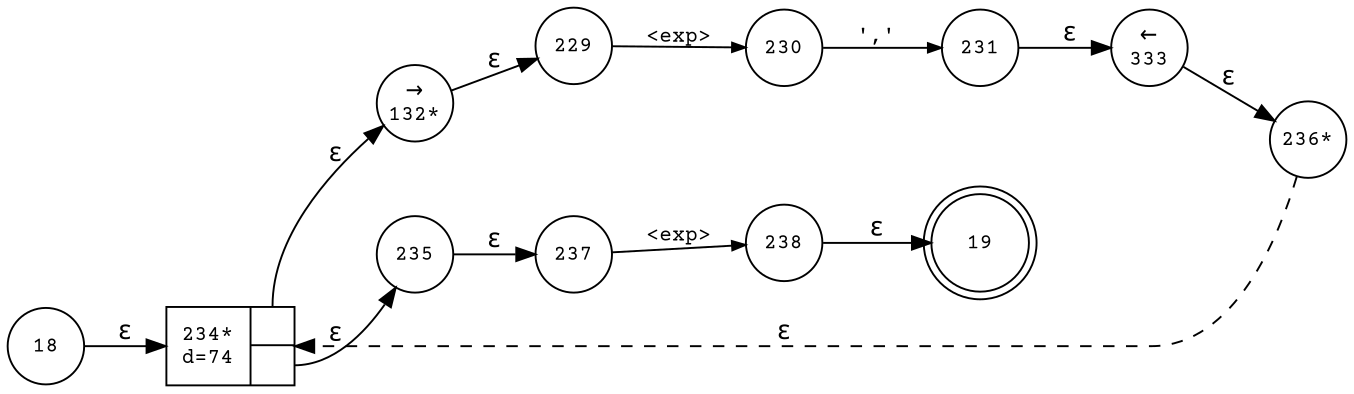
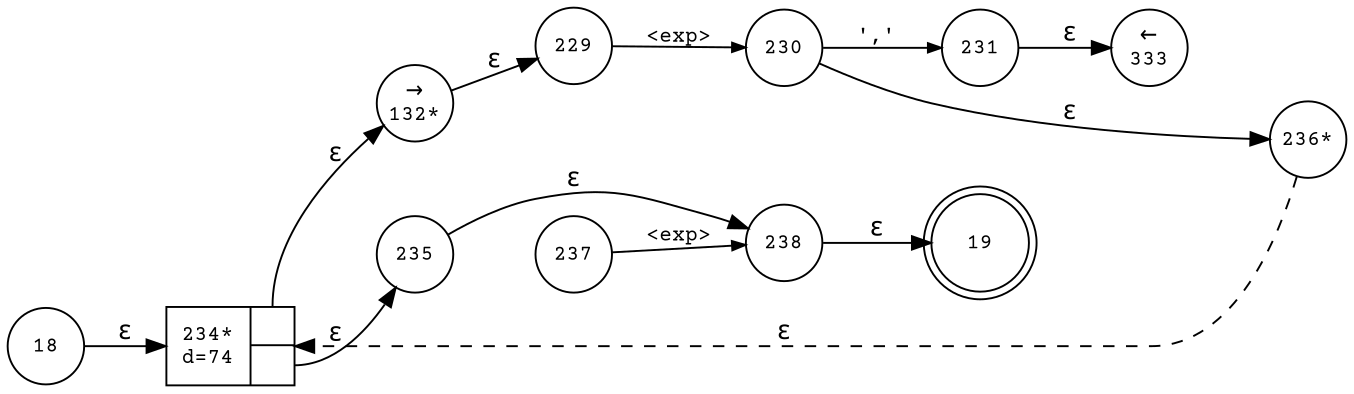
edge "← 333" -> "236*": now "230" -> "236*"
edge "235" -> "237": now "235" -> "238"
